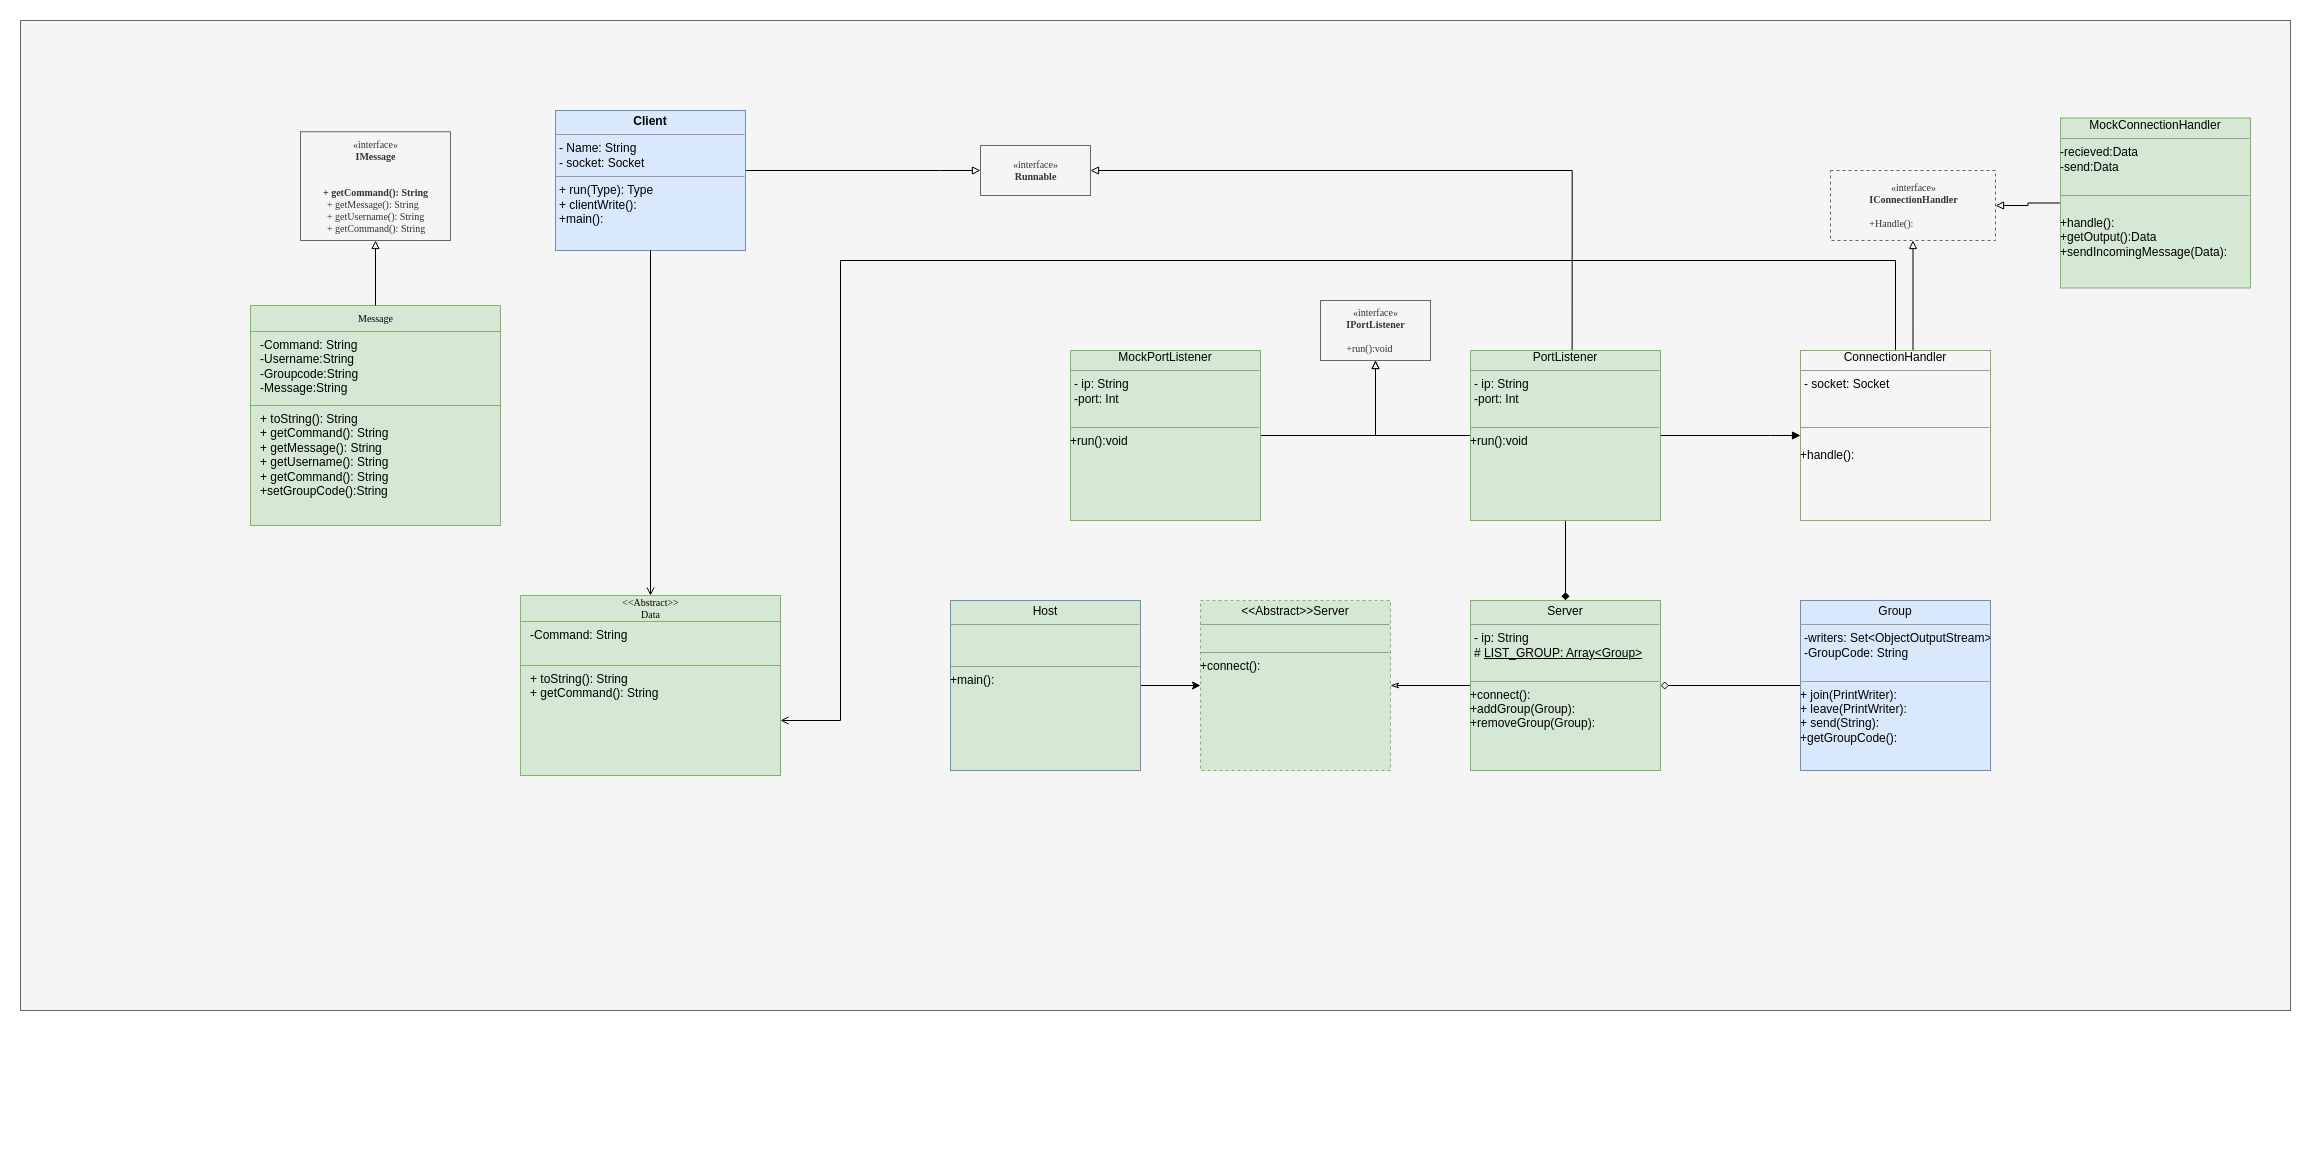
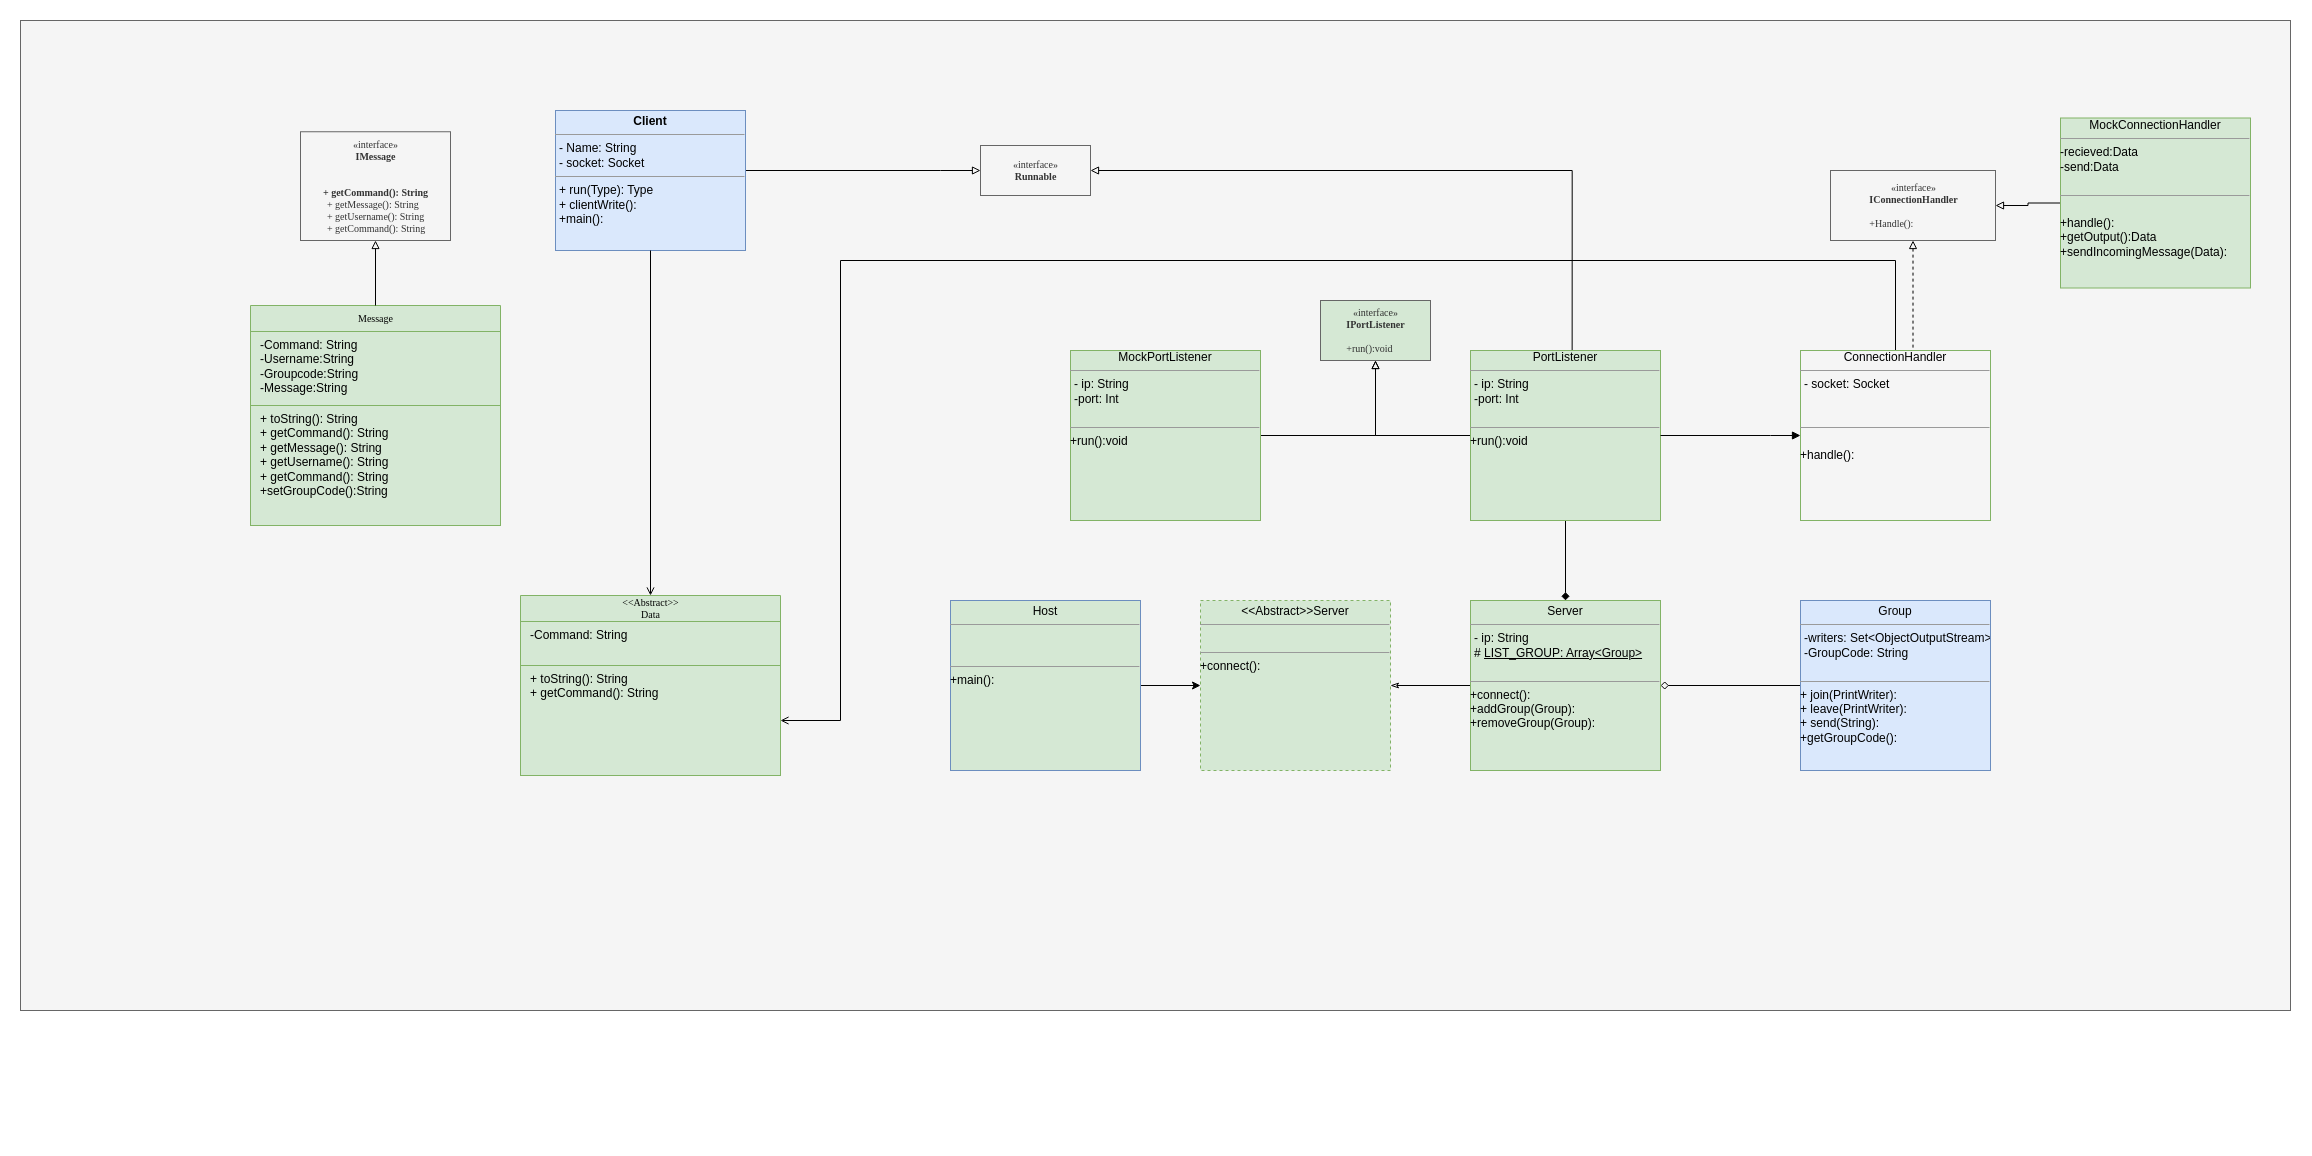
node "«interface» IConnectionHandler +Handle():": style dashed -> solid
edge "ConnectionHandler - socket: Socket +handle():" -> "«interface» IConnectionHandler +Handle():": style solid -> dashed
node "«interface» IPortListener +run():void": fillcolor #f5f5f5 -> #d5e8d4
